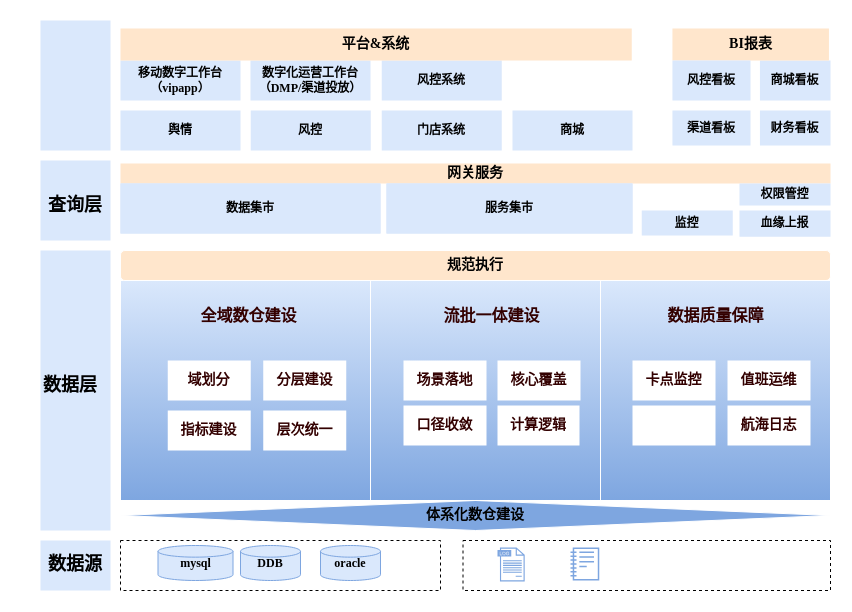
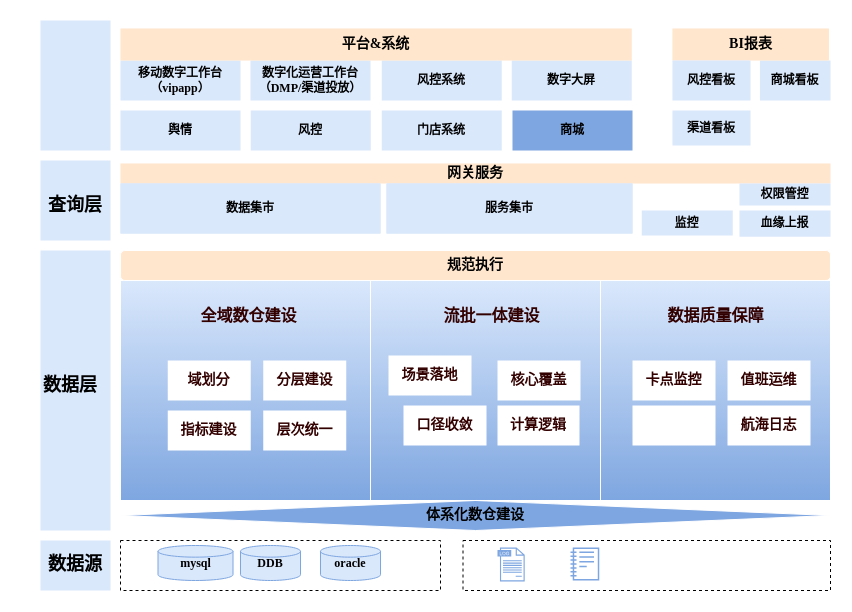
node "数字大屏": added
node "财务看板": removed
node "商城": fillcolor #dae8fc -> #7ea6e0
node "场景落地": moved (445, 381) -> (430, 376)
